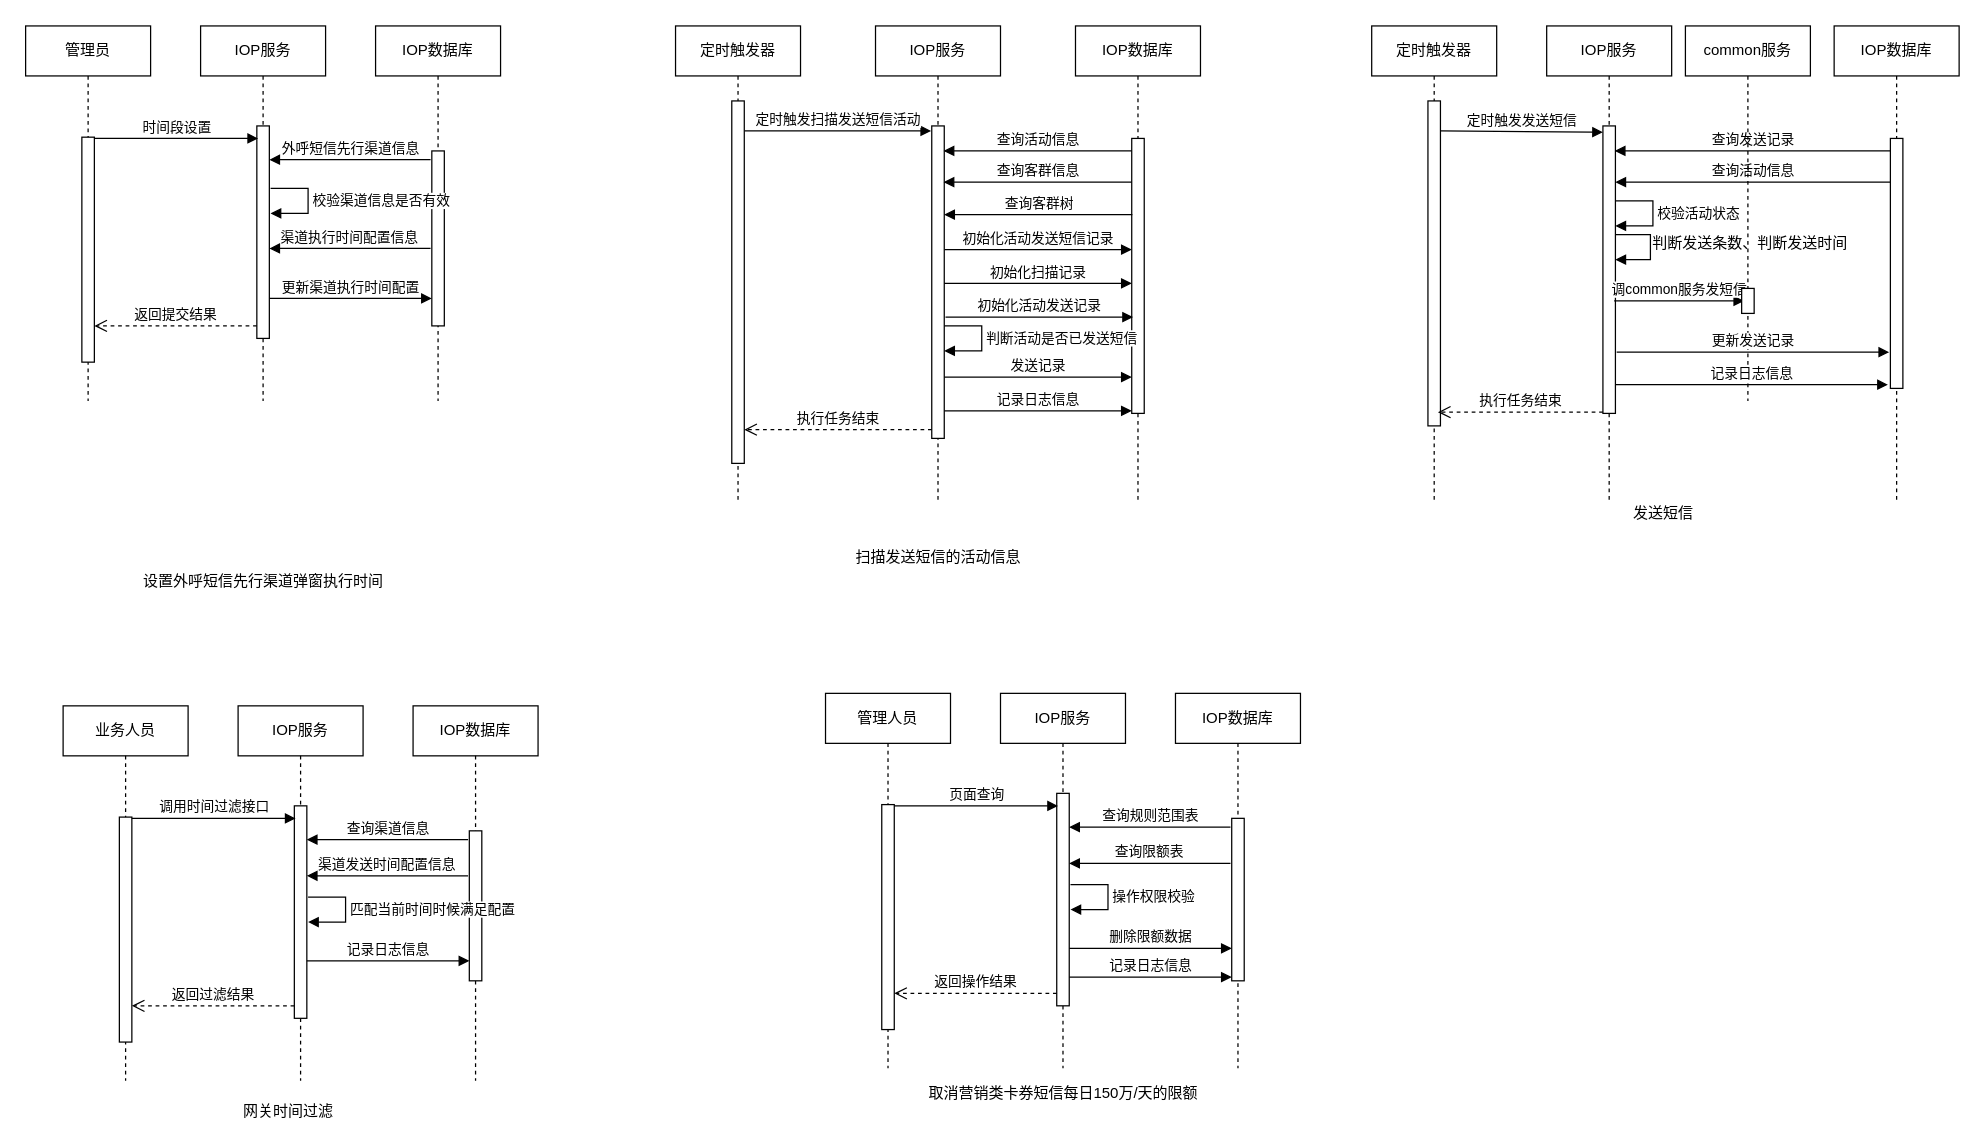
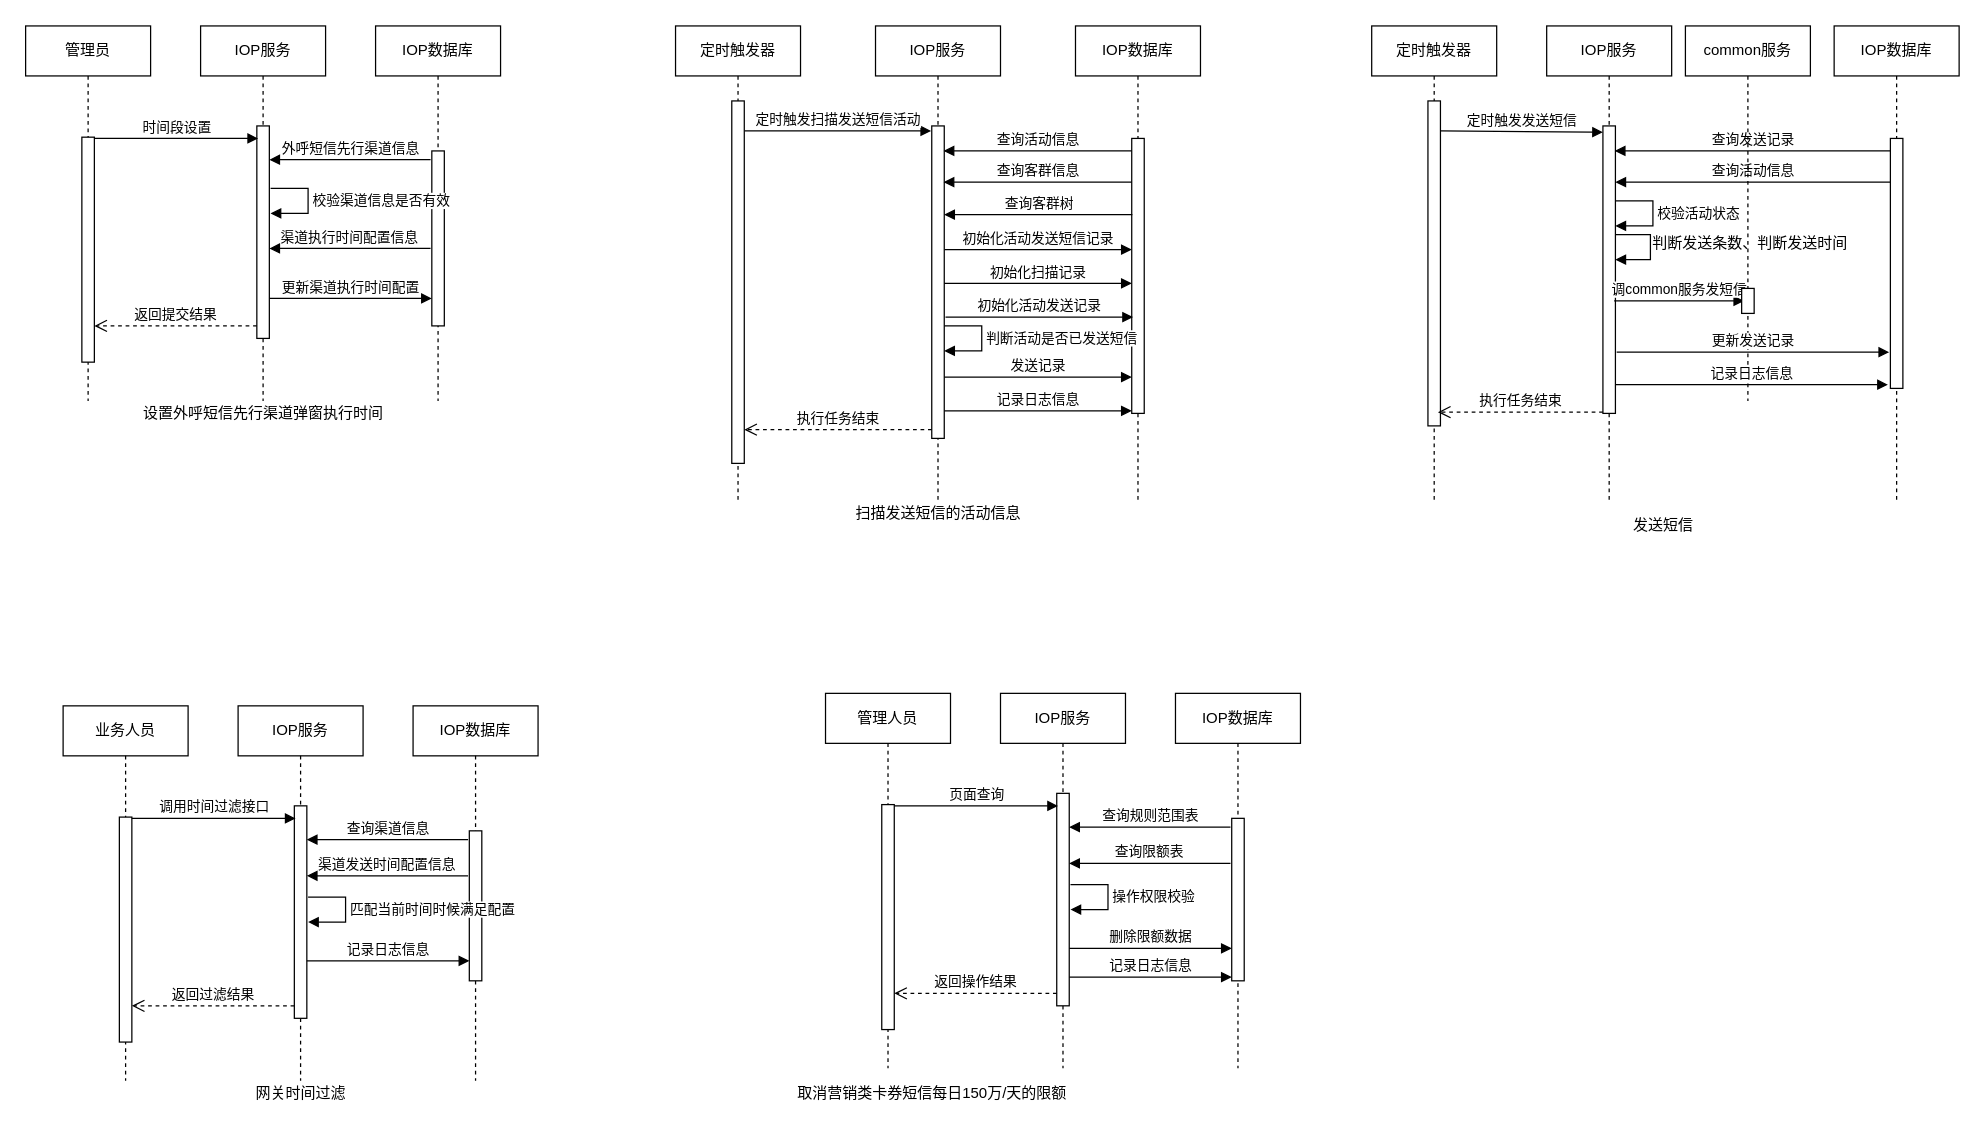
node "发送短信": moved (1663, 513) -> (1663, 526)
node "扫描发送短信的活动信息": moved (938, 557) -> (938, 513)
node "设置外呼短信先行渠道弹窗执行时间": moved (263, 582) -> (263, 413)
node "取消营销类卡券短信每日150万/天的限额": moved (1063, 1093) -> (932, 1093)
node "网关时间过滤": moved (288, 1112) -> (301, 1093)
